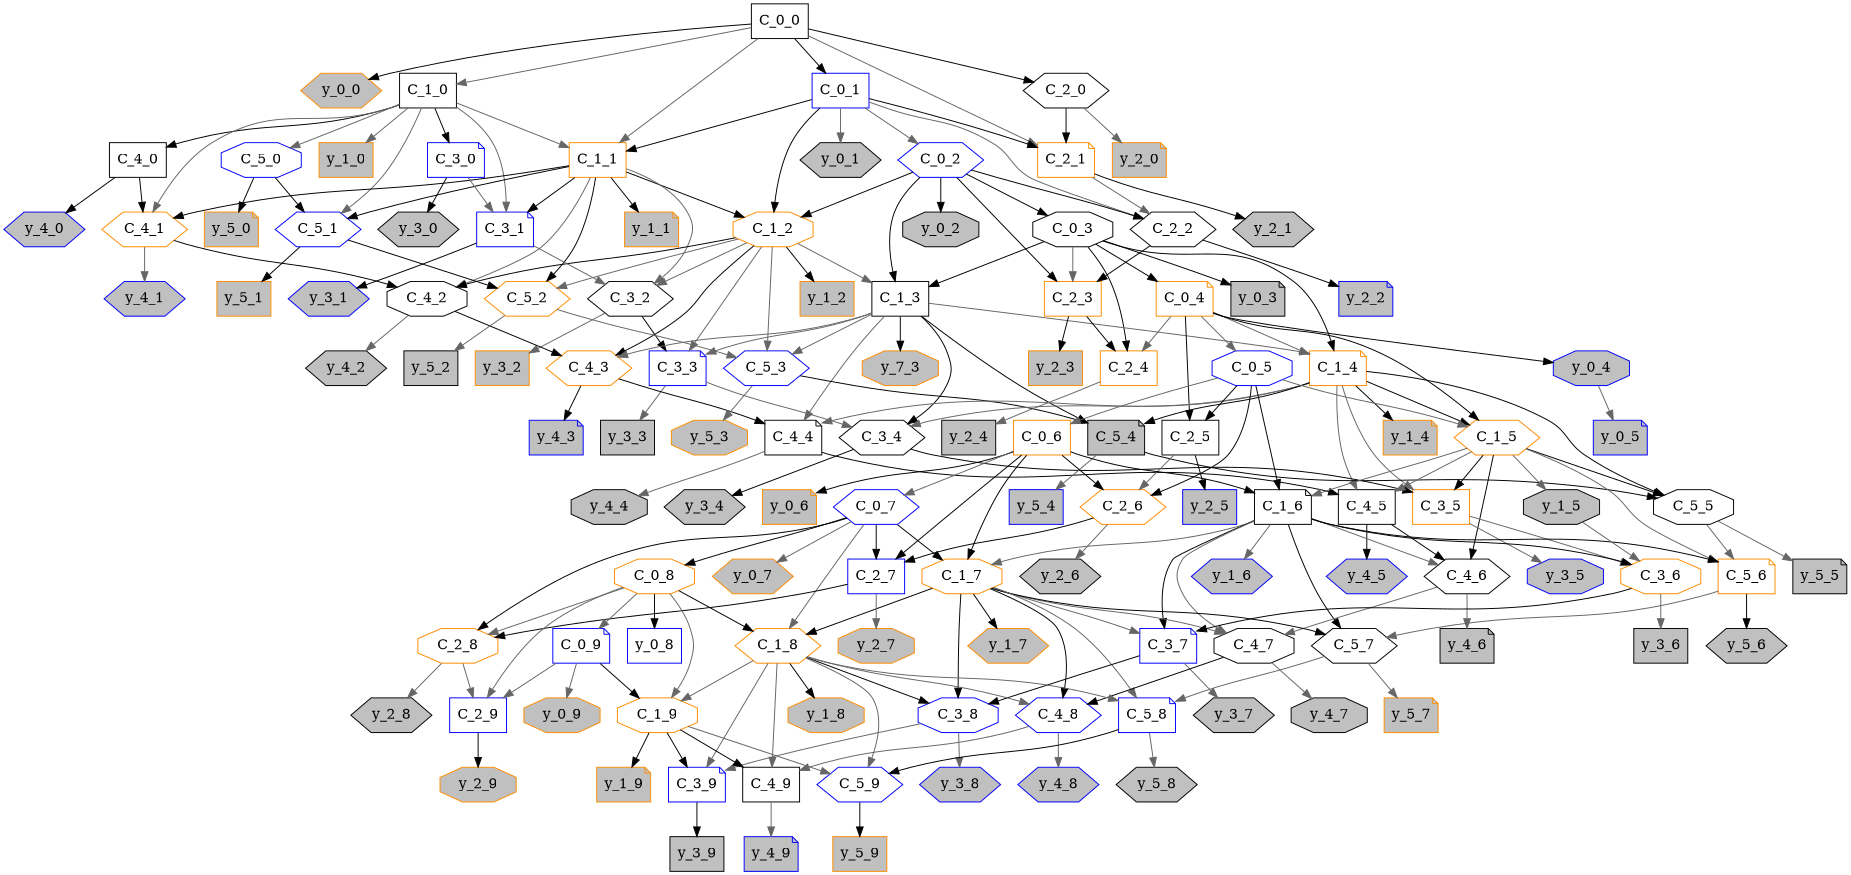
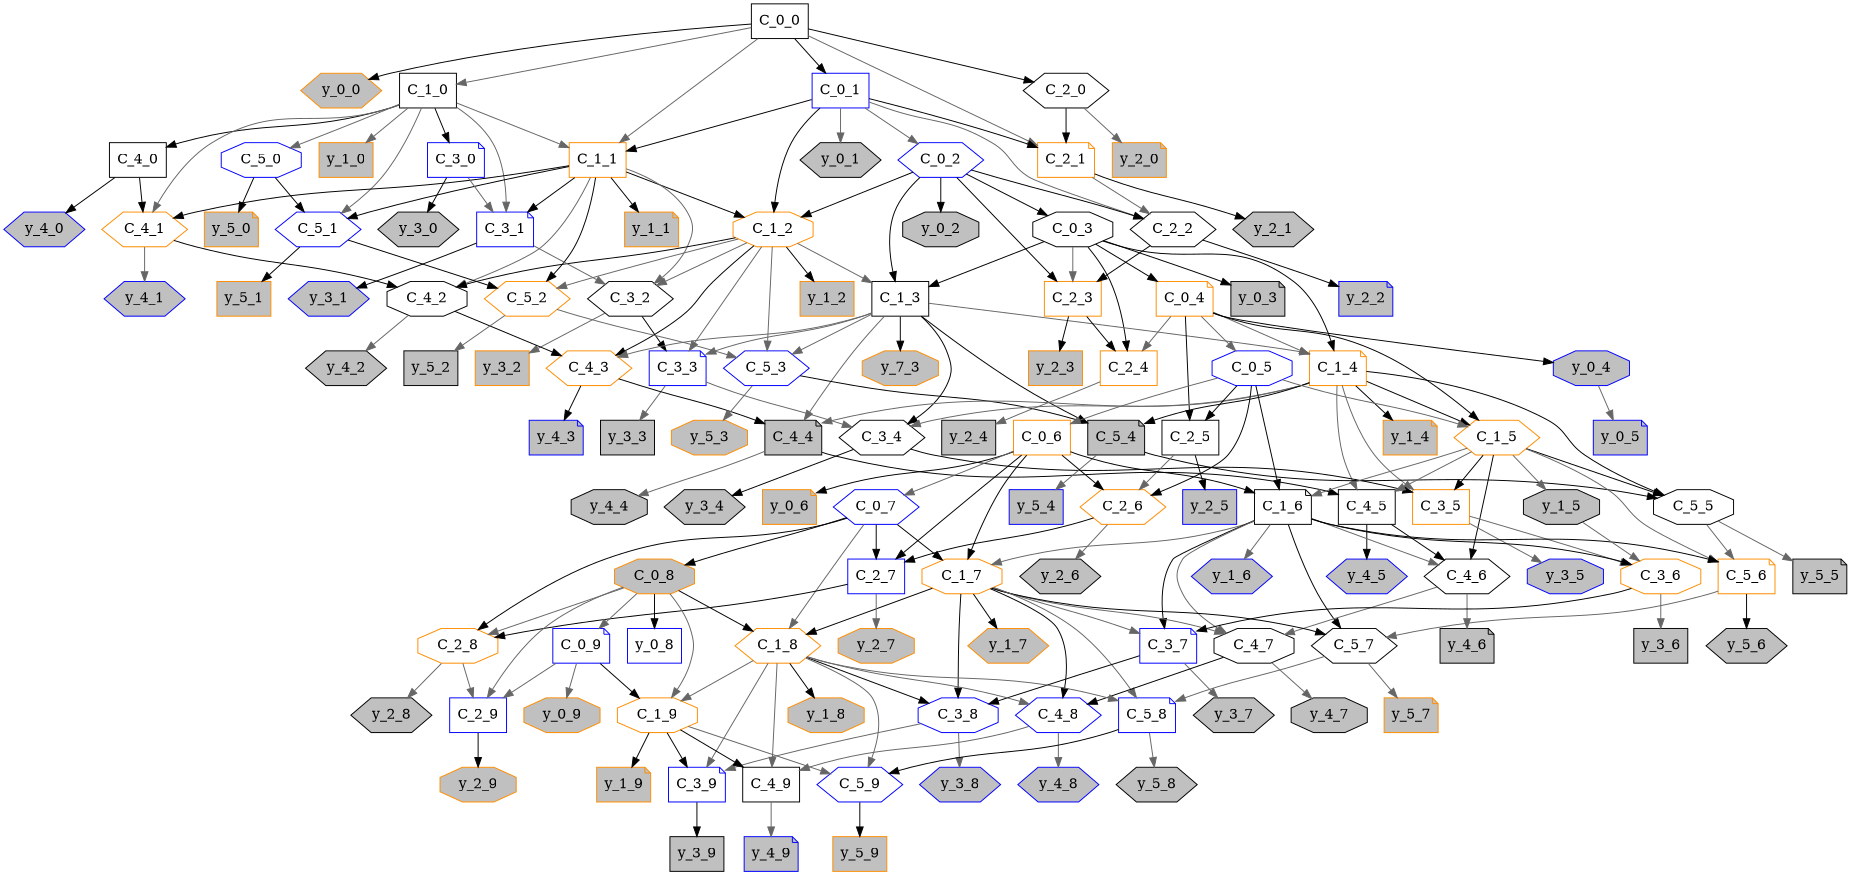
node "C_4_4": fillcolor white -> grey
node "C_0_8": fillcolor white -> grey
node "y_0_7": removed
